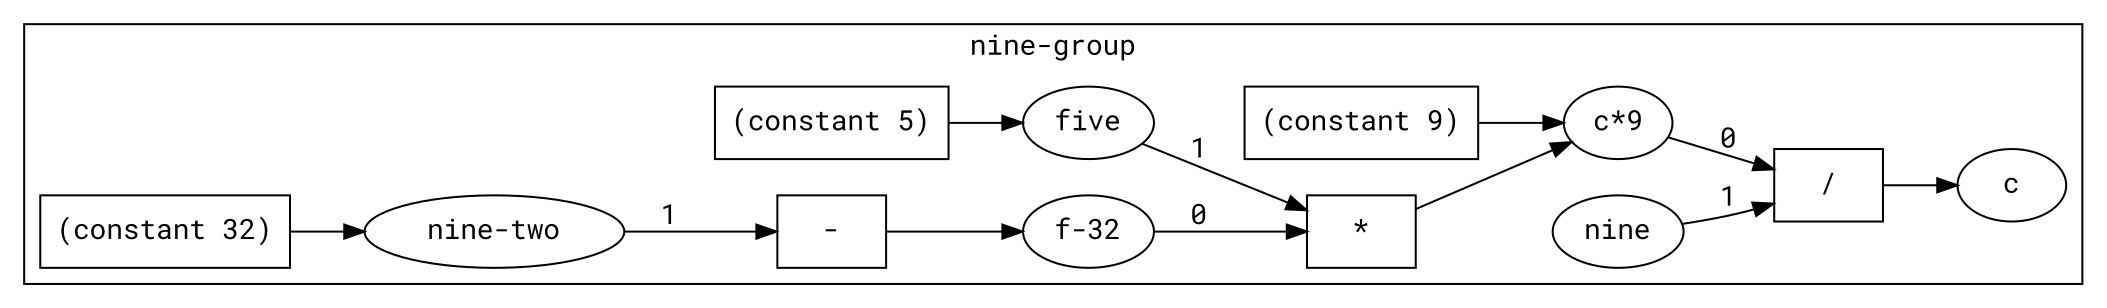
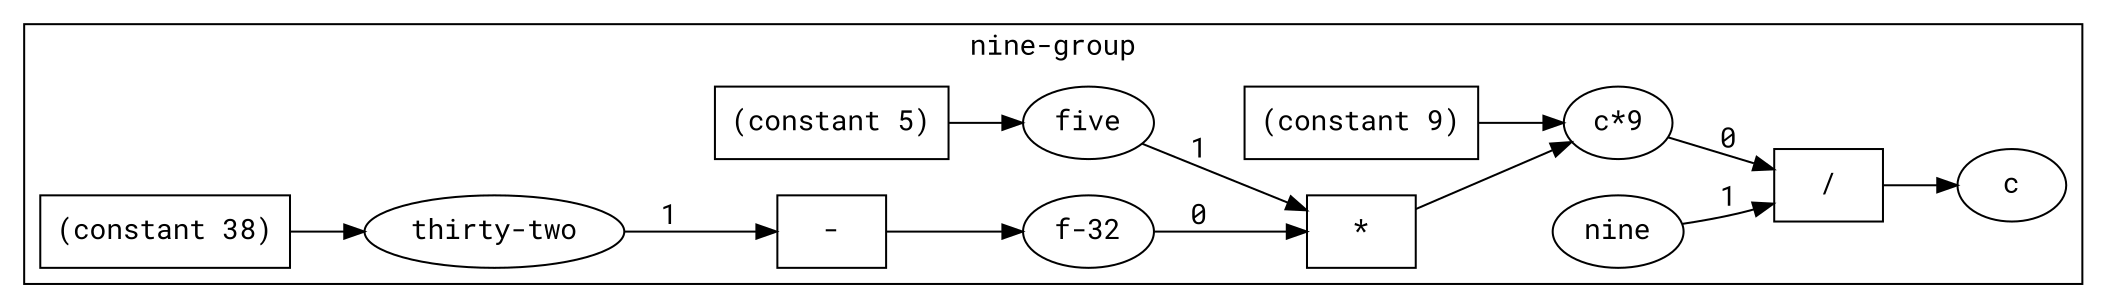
node "(constant 32)": label "(constant 32)" -> "(constant 38)"
node "nine-two": label "nine-two" -> "thirty-two"
